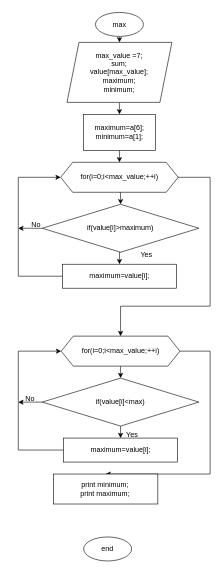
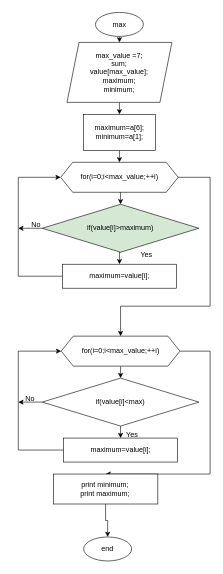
node "if(value[i]>maximum)": fillcolor #ffffff -> #d5e8d4
edge "print minimum; print maximum;" -> "end": added
